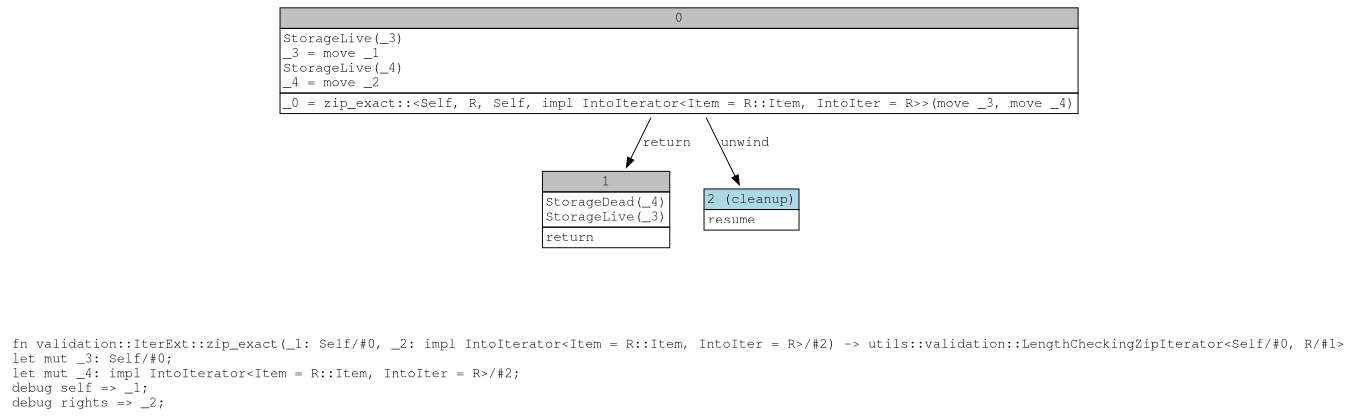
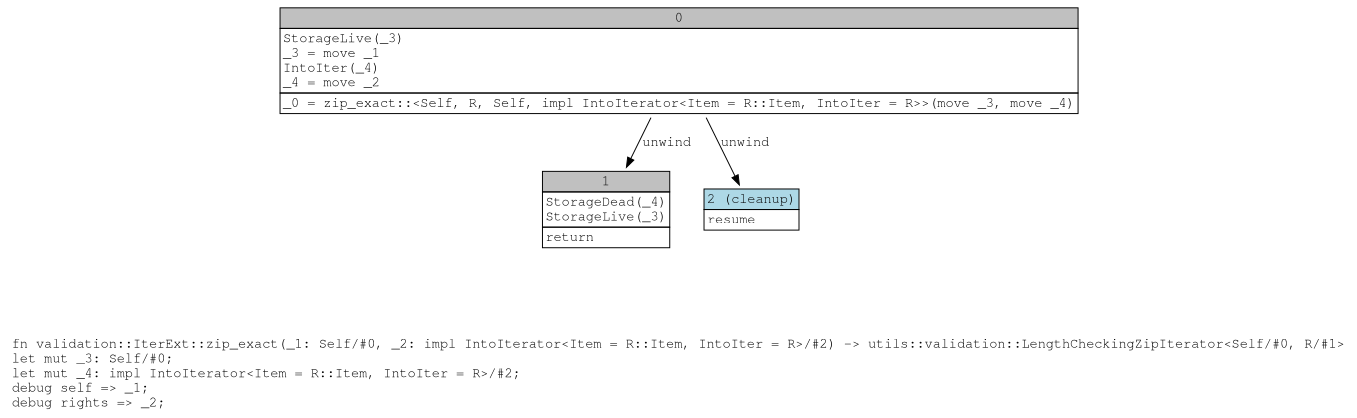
node "0": text "StorageLive(_4)" -> "IntoIter(_4)"
edge "0" -> "1": label "return" -> "unwind"
